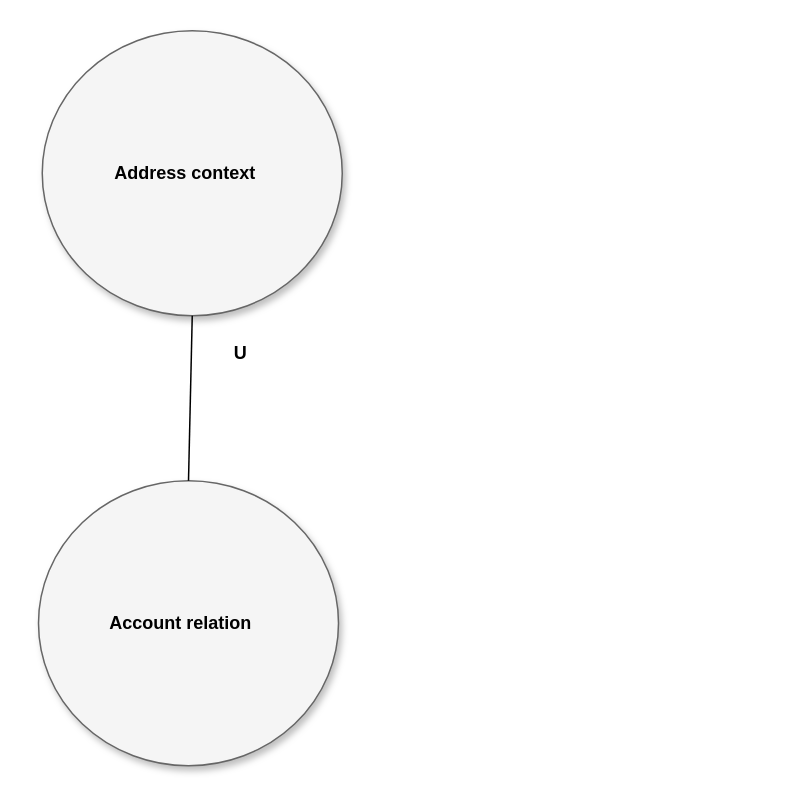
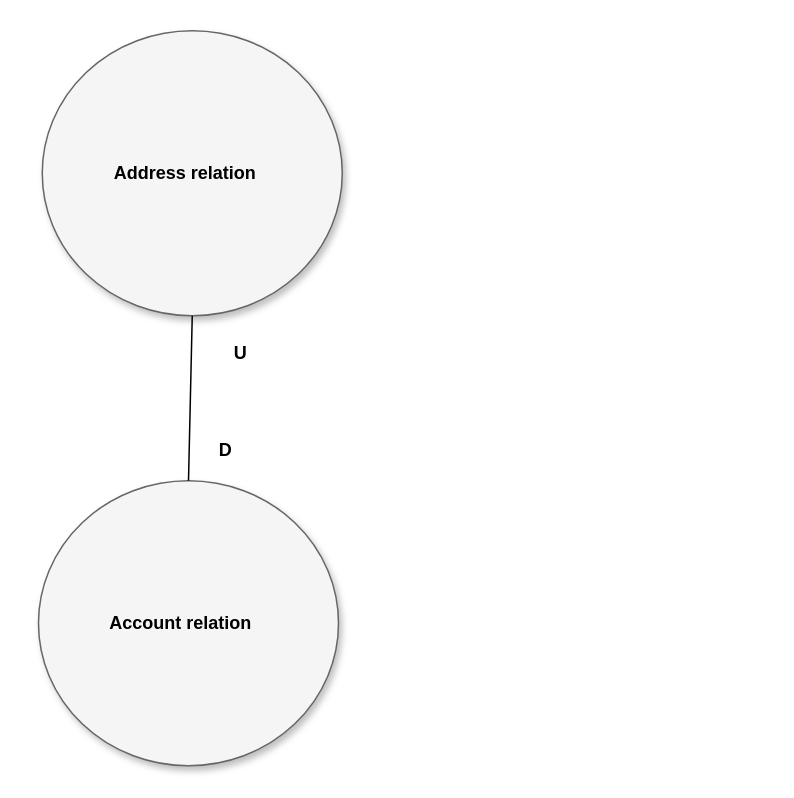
node "Address context": label "Address context" -> "Address relation"
node "D": added
